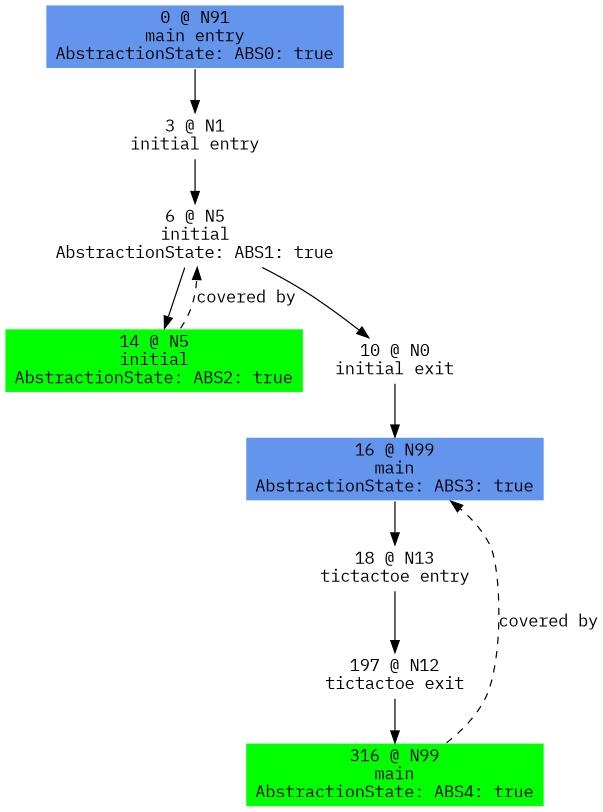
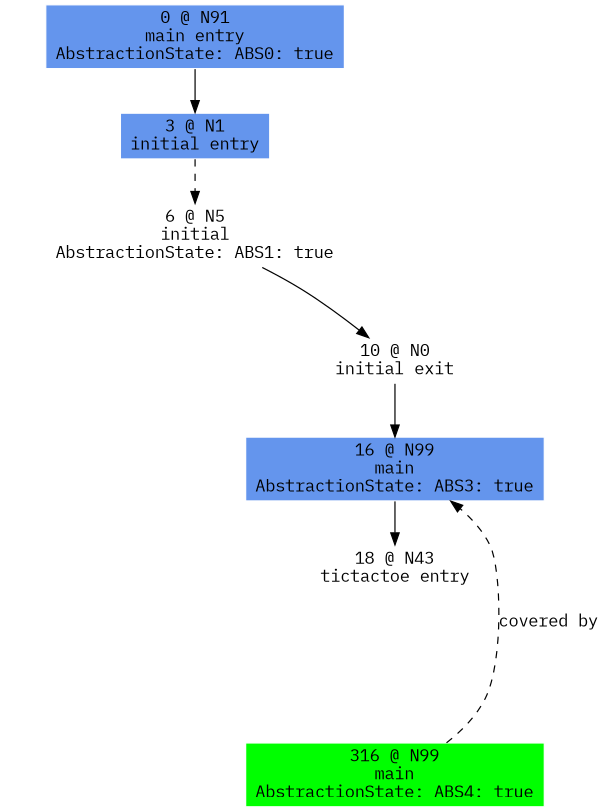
node "3 @ N1 initial entry": fillcolor white -> cornflowerblue
edge "3 @ N1 initial entry" -> "6 @ N5 initial AbstractionState: ABS1: true": style solid -> dashed
node "14 @ N5 initial AbstractionState: ABS2: true": removed
node "18 @ N13 tictactoe entry": label "18 @ N13 tictactoe entry" -> "18 @ N43 tictactoe entry"
node "197 @ N12 tictactoe exit": removed
